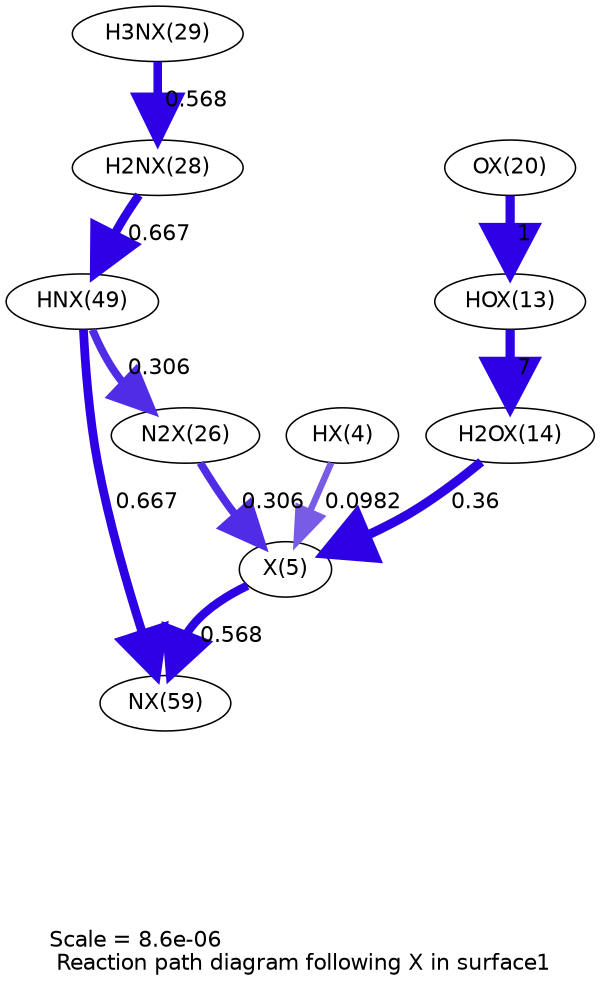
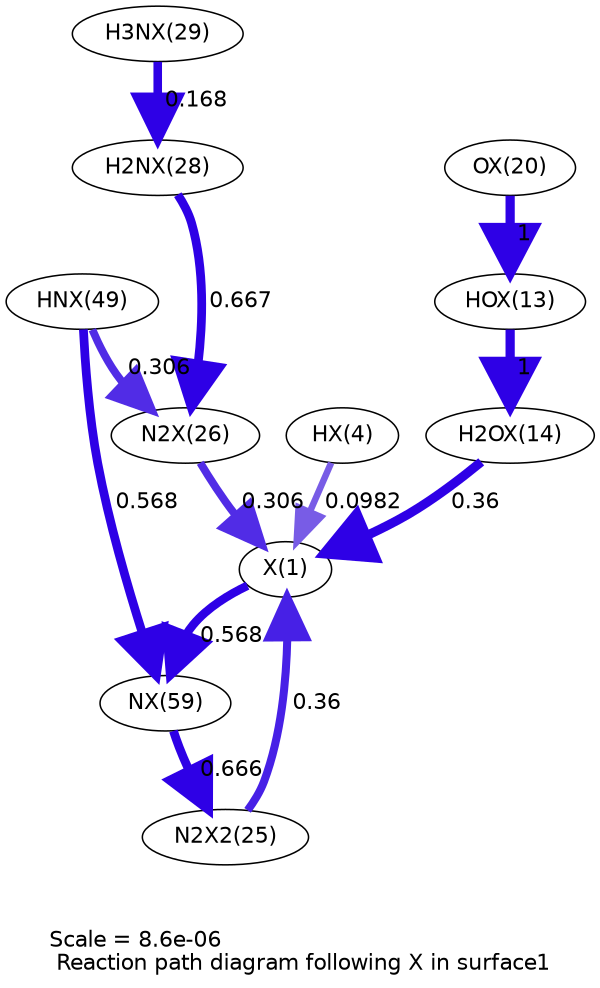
edge "H3NX(29)" -> "H2NX(28)": label " 0.568" -> " 0.168"
edge "H2NX(28)" -> "HNX(49)": now "H2NX(28)" -> "N2X(26)"
edge "HOX(13)" -> "H2OX(14)": label " 7" -> " 1"
edge "HNX(49)" -> "NX(59)": label " 0.667" -> " 0.568"
node "X(5)": label "X(5)" -> "X(1)"
node "N2X2(25)": added
